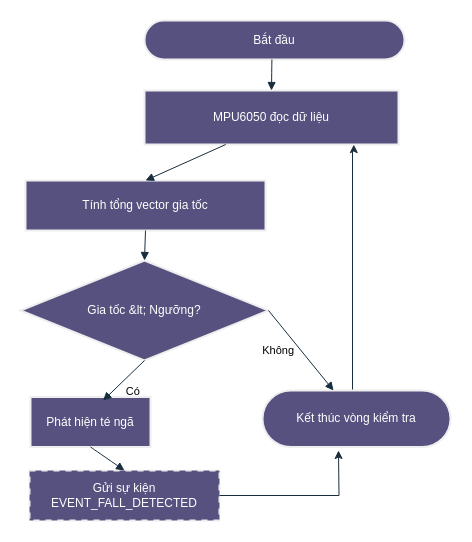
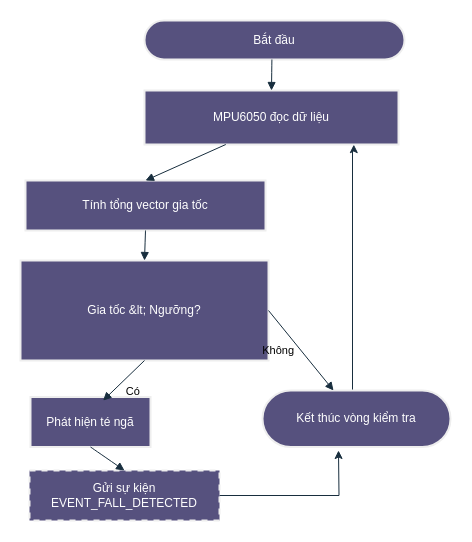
node "Gia tốc &lt; Ngưỡng?": shape diamond -> rectangle
